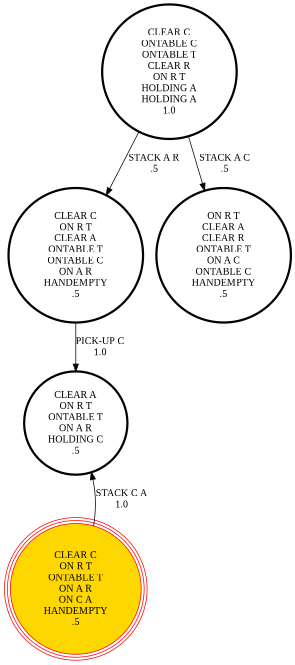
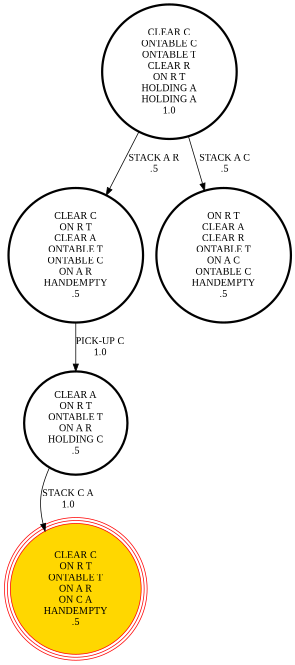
edge "CLEAR C ON R T ONTABLE T ON A R ON C A HANDEMPTY .5" -> "CLEAR A ON R T ONTABLE T ON A R HOLDING C .5": reversed
